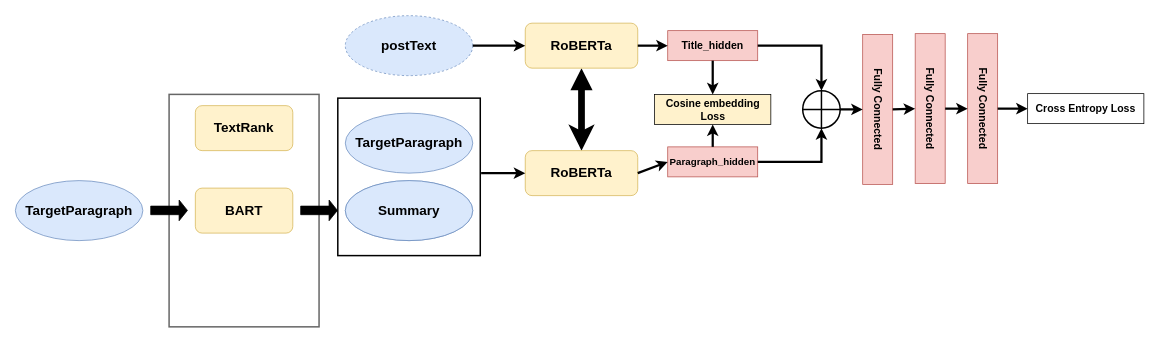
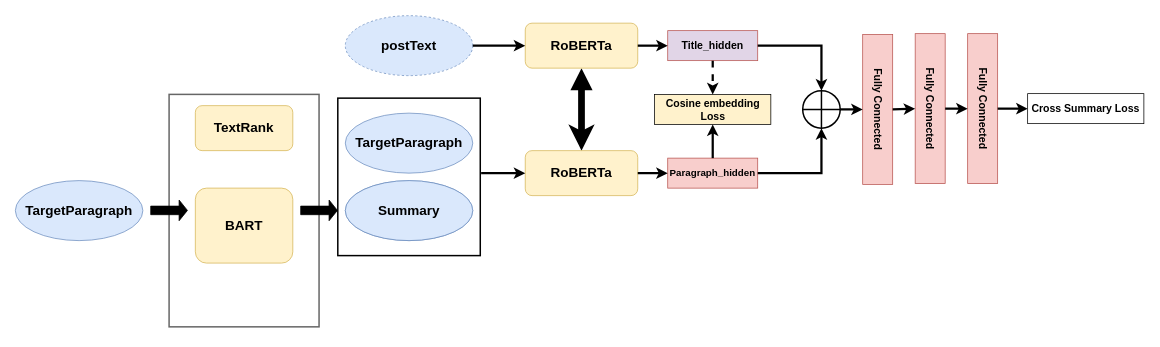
node "Title_hidden": fillcolor #f8cecc -> #e1d5e7
edge "Title_hidden" -> "Cosine embedding Loss": style solid -> dashed
node "Cross Entropy Loss": label "Cross Entropy Loss" -> "Cross Summary Loss"
node "Paragraph_hidden": moved (713, 162) -> (713, 173)
node "BART": size 98x45 -> 98x75
